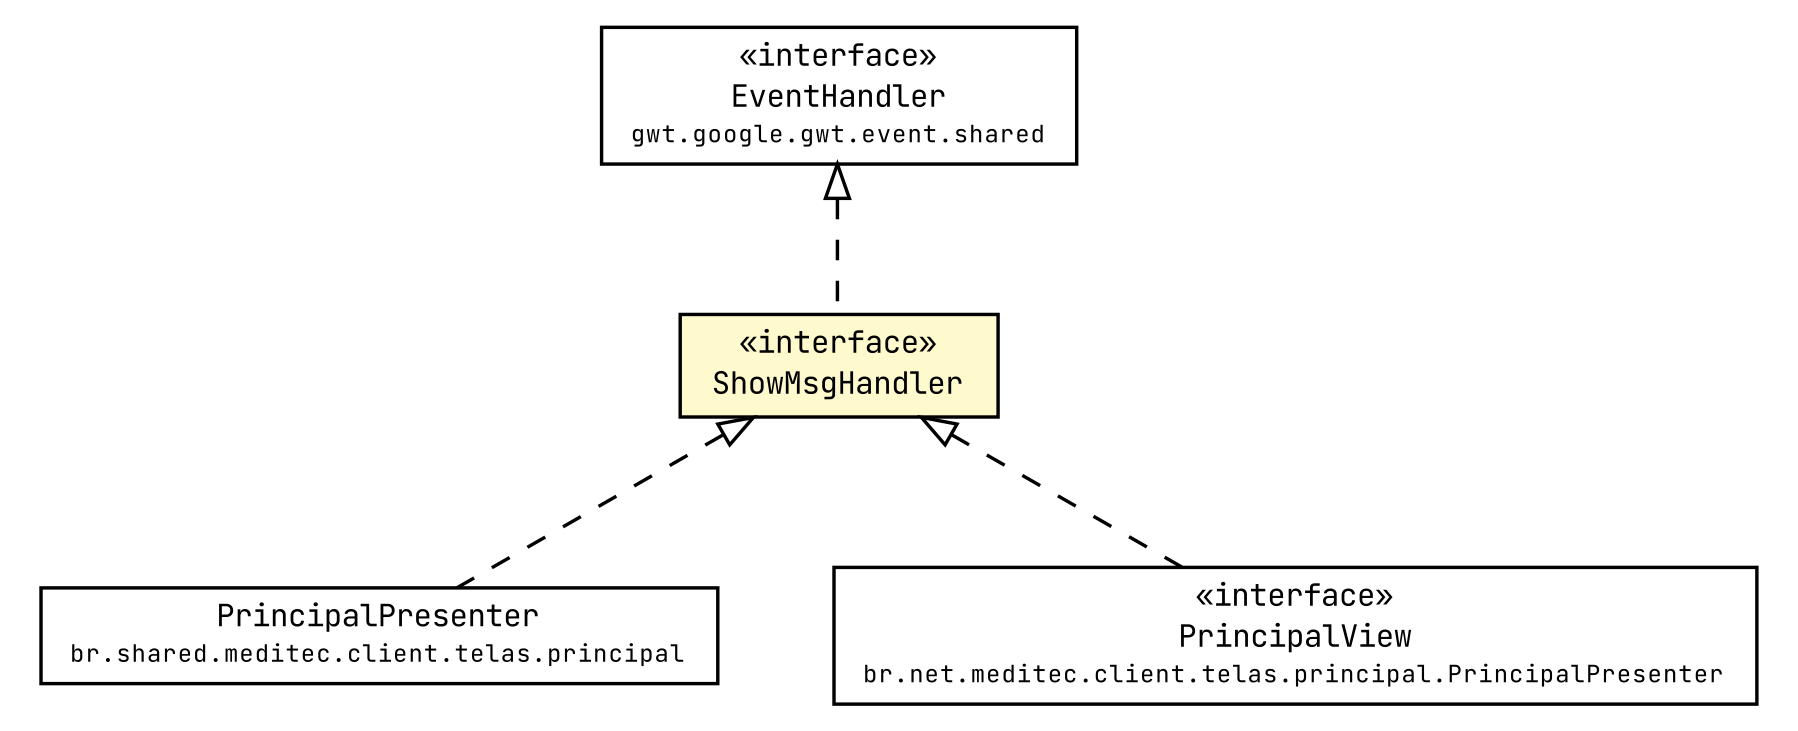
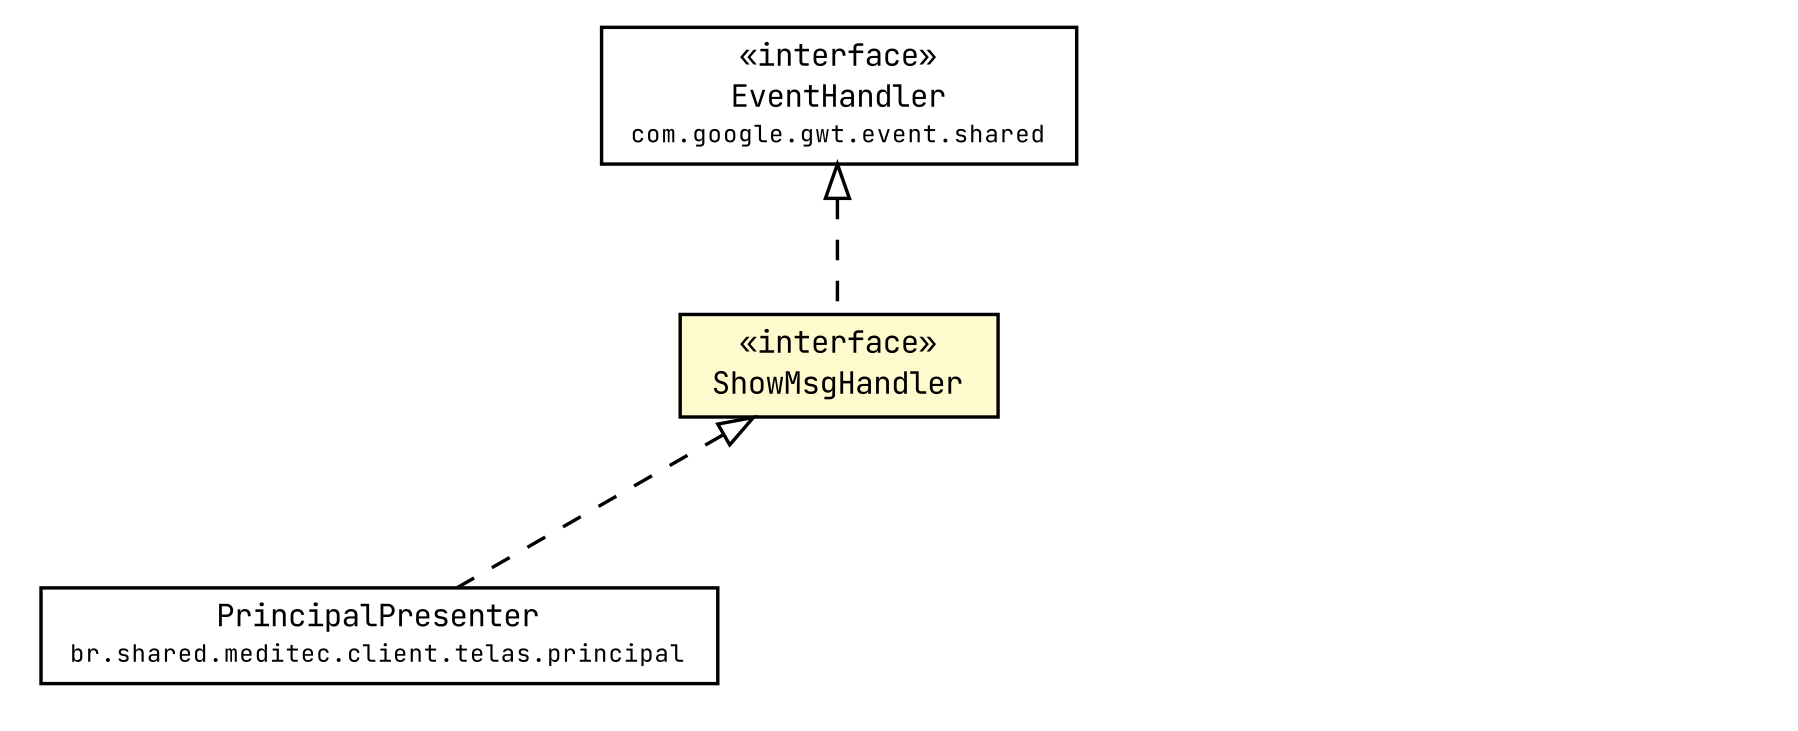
node "EventHandler": text "gwt.google.gwt.event.shared" -> "com.google.gwt.event.shared"
node "PrincipalView": removed
